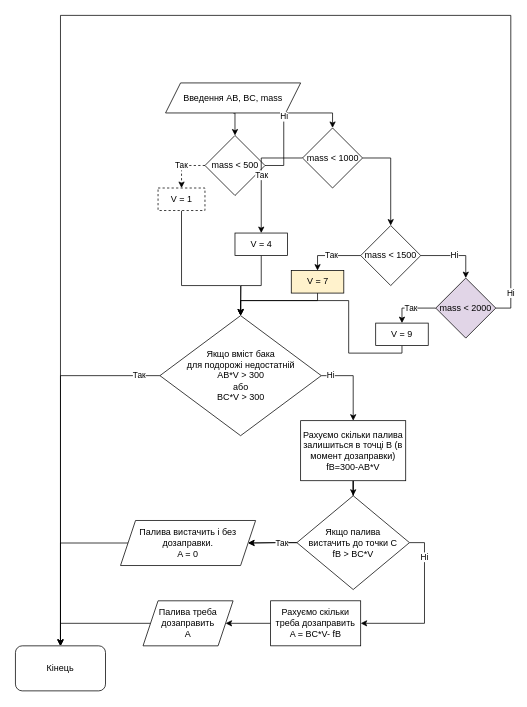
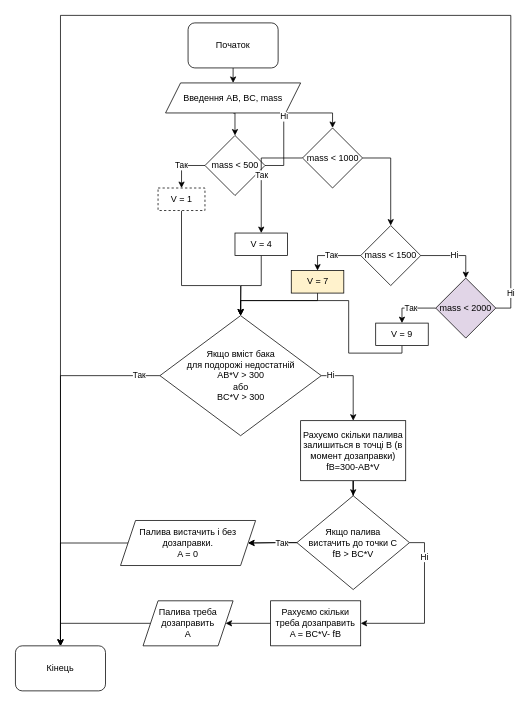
node "Початок": added
edge "Початок" -> "Введення AB, BC, mass": added
edge "mass < 500" -> "V = 1": style dashed -> solid
